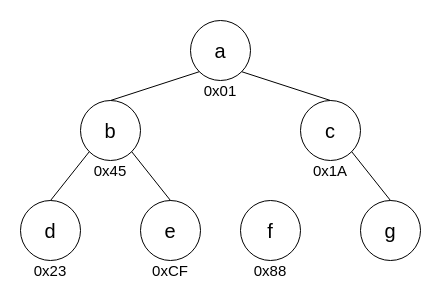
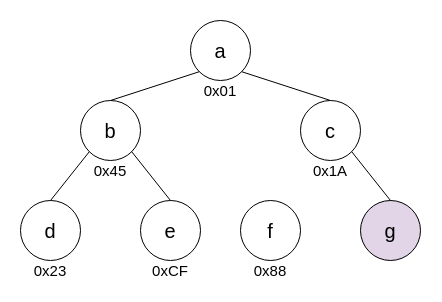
node "g": fillcolor #ffffff -> #e1d5e7
